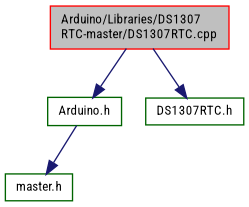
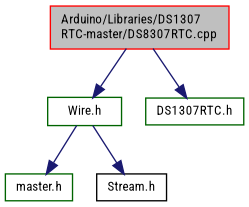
node "Arduino/Libraries/DS1307 RTC-master/DS1307RTC.cpp": label "Arduino/Libraries/DS1307 RTC-master/DS1307RTC.cpp" -> "Arduino/Libraries/DS1307 RTC-master/DS8307RTC.cpp"
node "Arduino.h": label "Arduino.h" -> "Wire.h"
node "Stream.h": added
